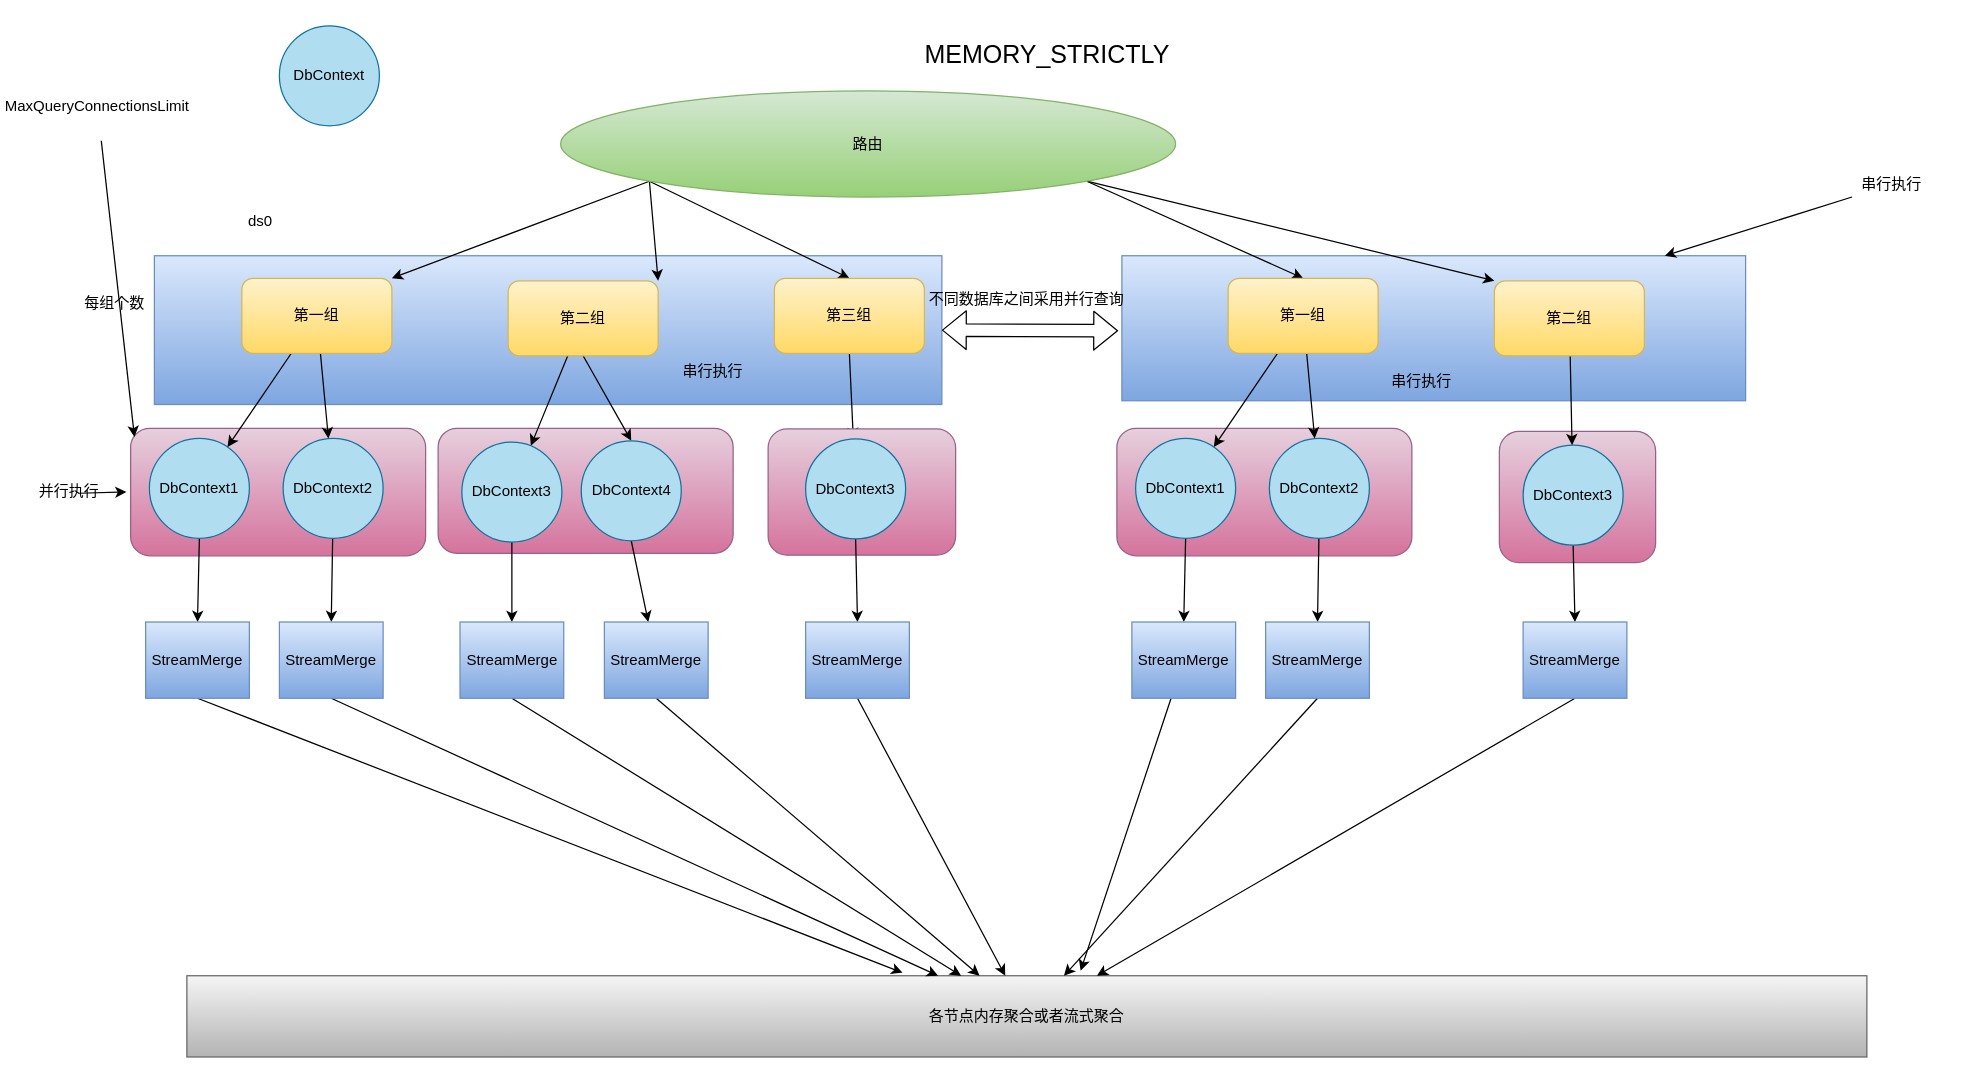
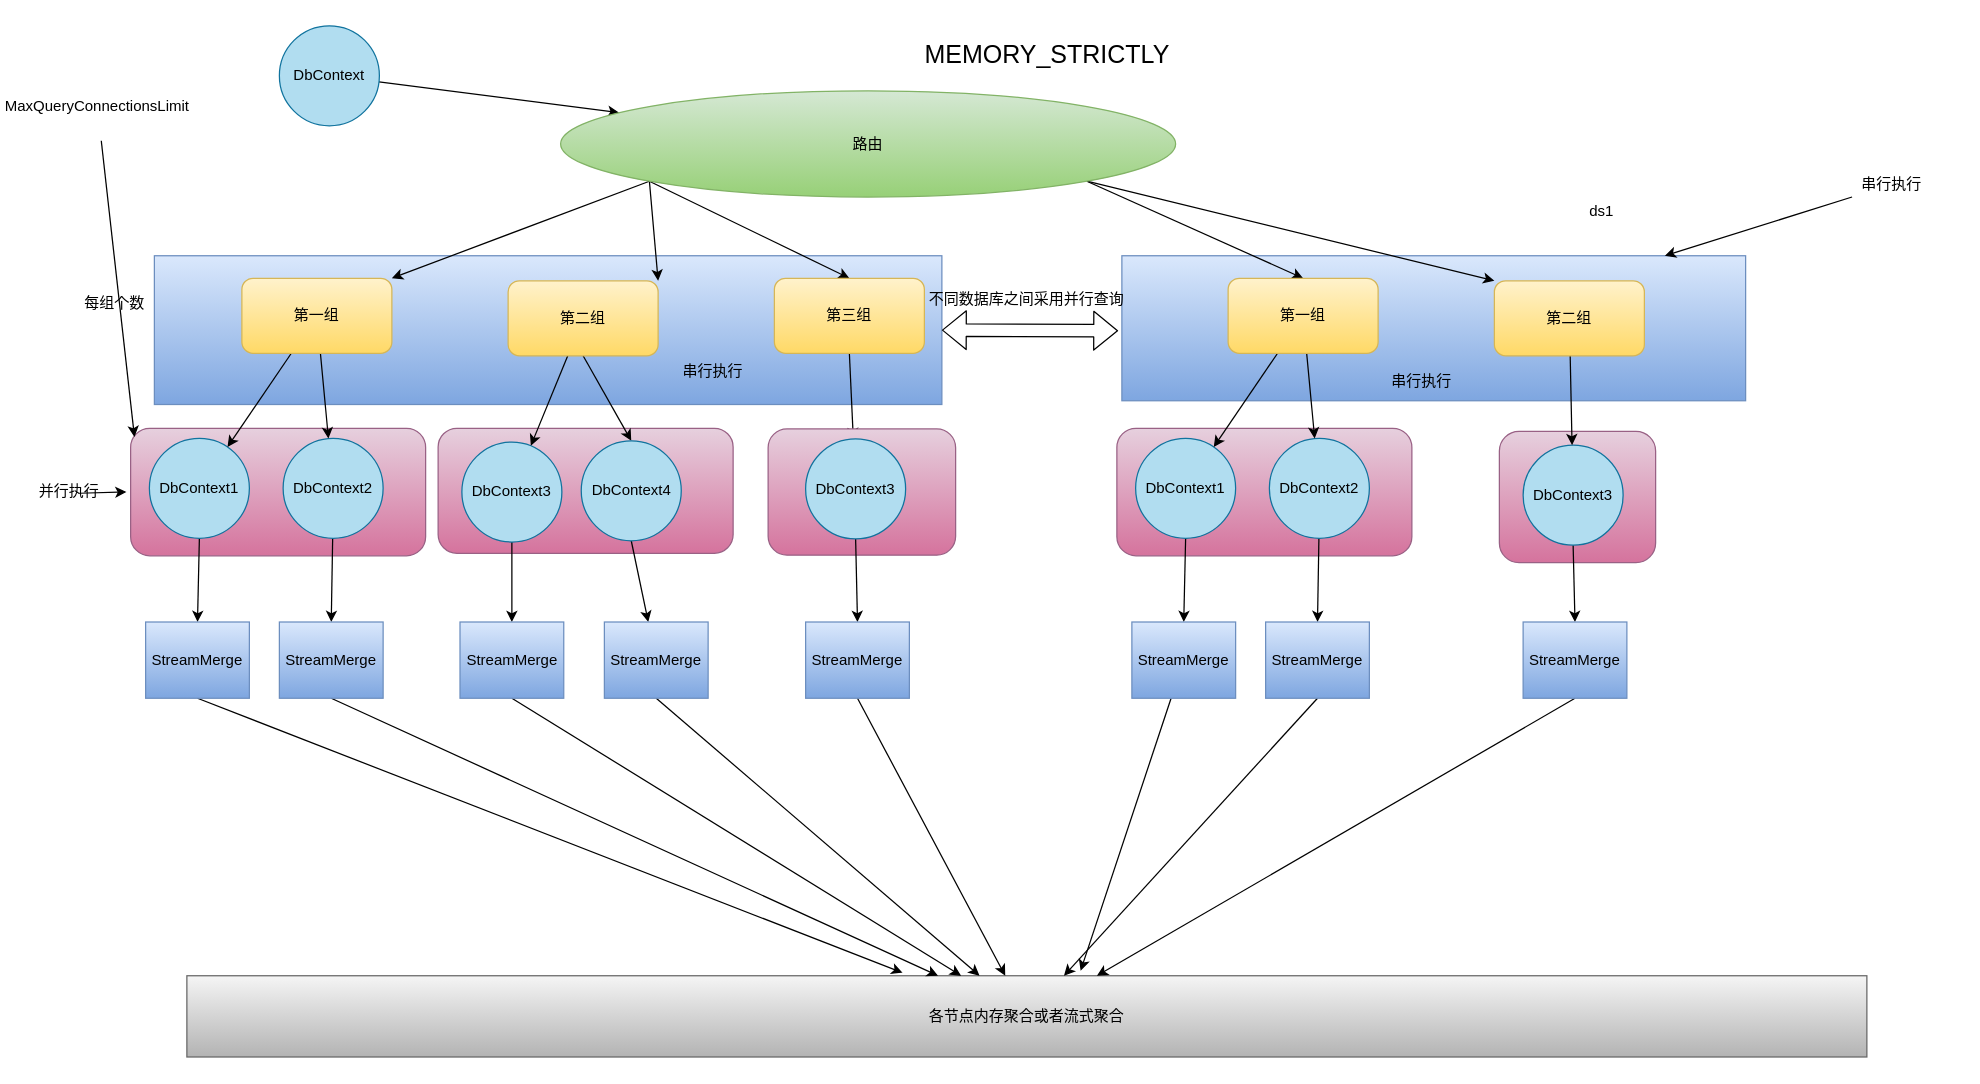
edge "DbContext" -> "路由": added
node "ds1": added
node "ds0": removed
